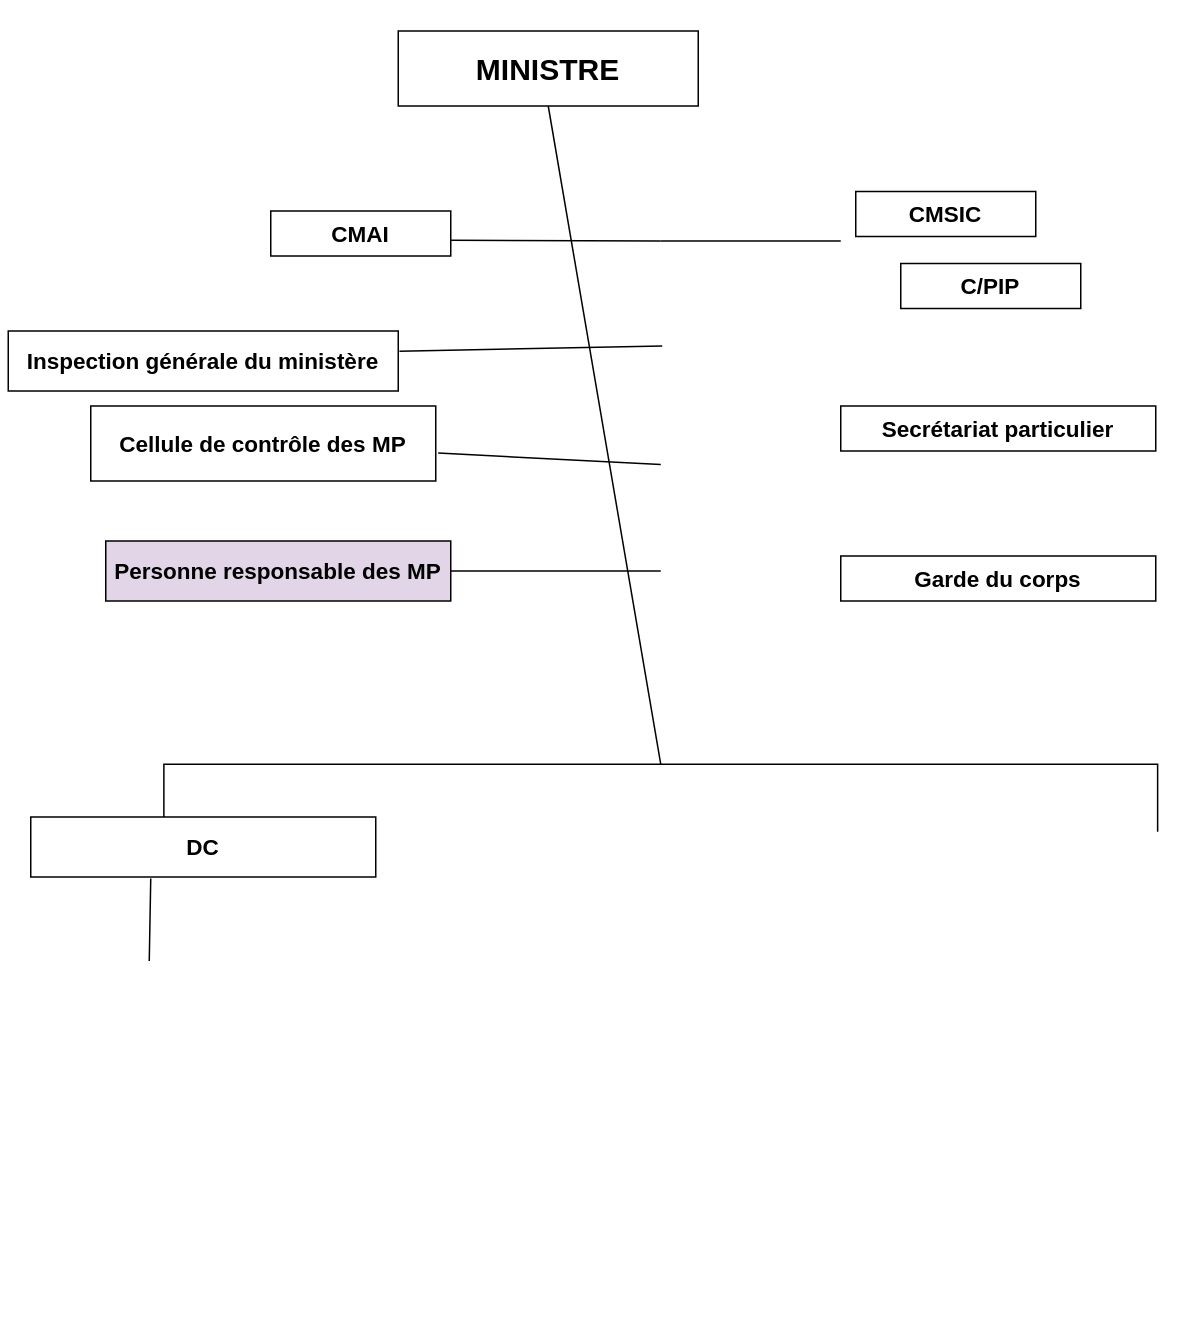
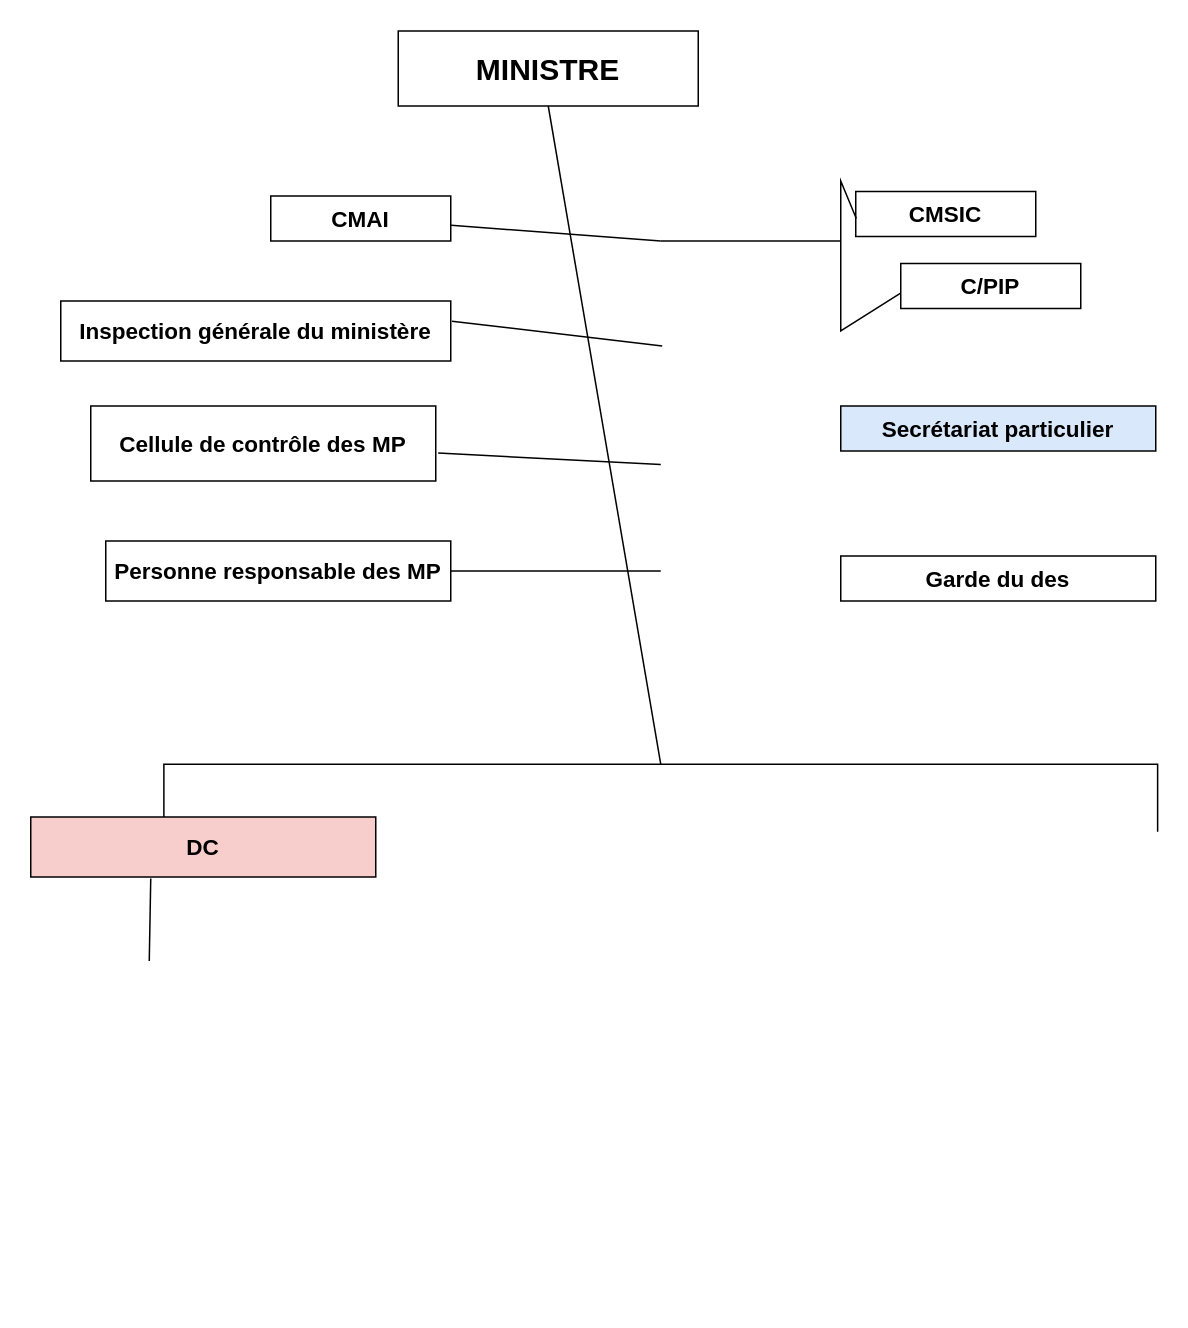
node "CMAI": moved (361, 233) -> (361, 218)
edge "CMSIC" -- "C/PIP": added
node "Inspection générale du ministère": moved (203, 361) -> (256, 331)
node "Secrétariat particulier": fillcolor #ffffff -> #dae8fc
node "Personne responsable des MP": fillcolor #e1d5e7 -> #ffffff
node "Garde du corps": label "Garde du corps" -> "Garde du des"
node "DC": fillcolor #ffffff -> #f8cecc
